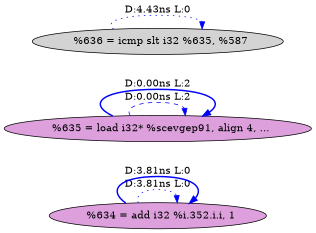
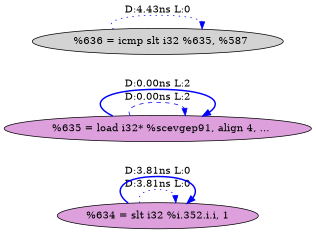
node "%634 = add i32 %i.352.i.i, 1": label "%634 = add i32 %i.352.i.i, 1" -> "%634 = slt i32 %i.352.i.i, 1"
